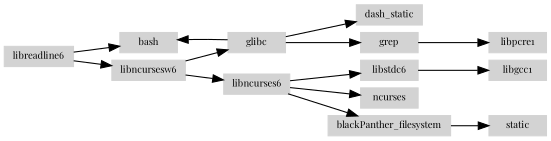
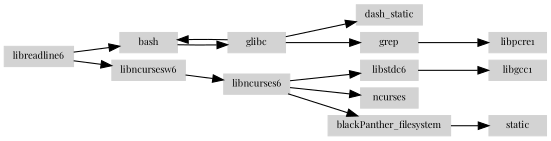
edge "libncursesw6" -> "glibc": now "bash" -> "glibc"
